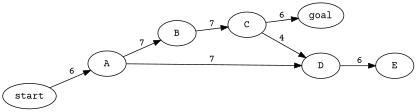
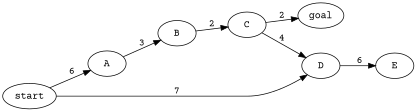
edge "C" -> "goal": label "6" -> "2"
edge "B" -> "C": label "7" -> "2"
edge "A" -> "B": label "7" -> "3"
edge "A" -> "D": now "start" -> "D"
